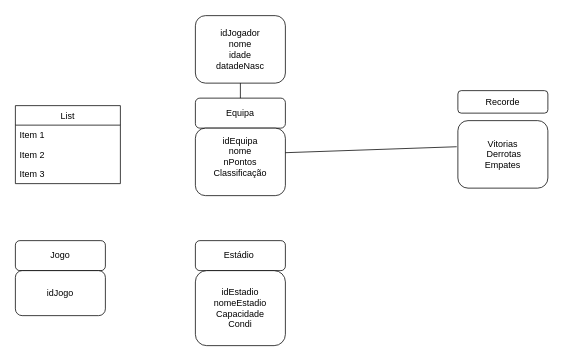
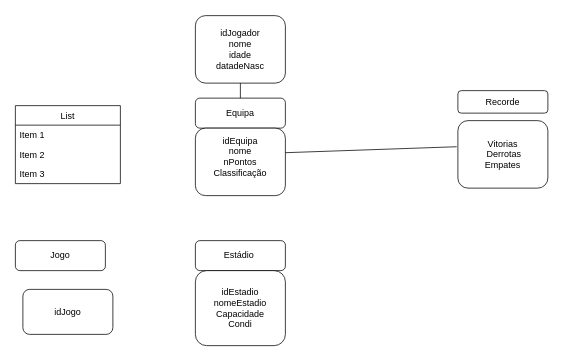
node "idJogo": moved (60, 293) -> (68, 312)
